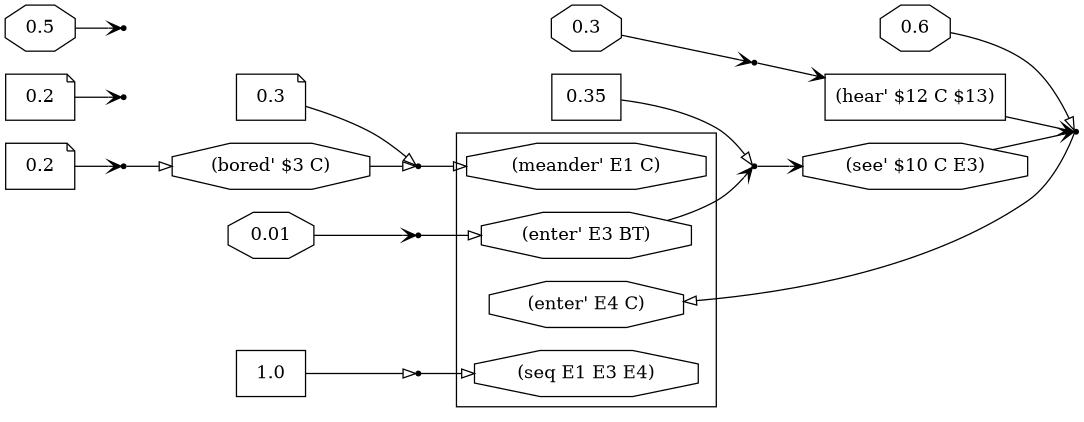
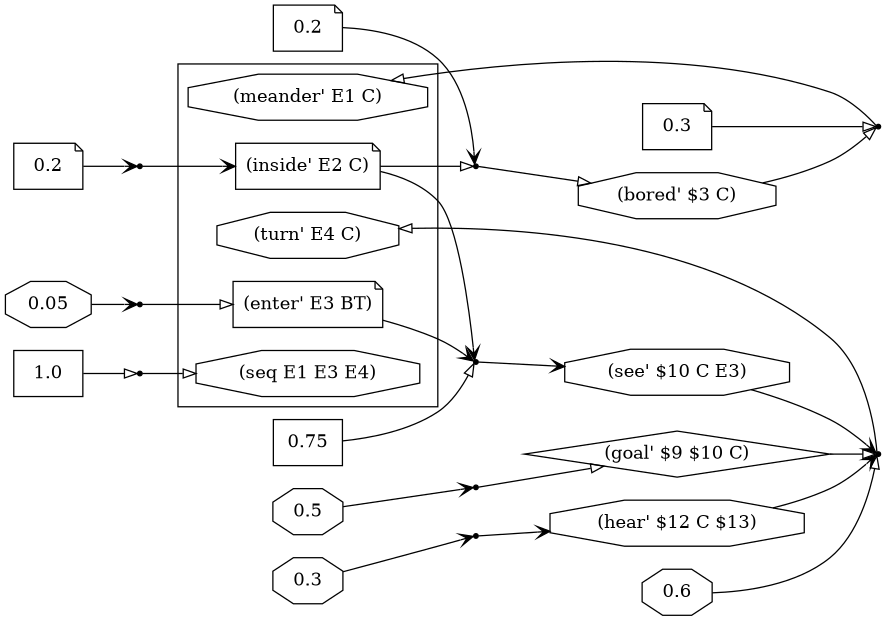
node "0.35": label "0.35" -> "0.75"
node "(hear' $12 C $13)": shape box -> octagon
node "(inside' E2 C)": added
node "0.01": label "0.01" -> "0.05"
node "(enter' E3 BT)": shape octagon -> note
node "(enter' E4 C)": label "(enter' E4 C)" -> "(turn' E4 C)"
node "(goal' $9 $10 C)": added
